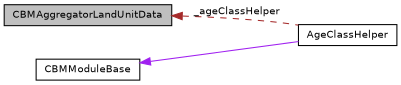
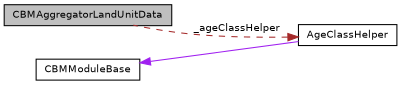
edge "AgeClassHelper" -> "CBMAggregatorLandUnitData": reversed
